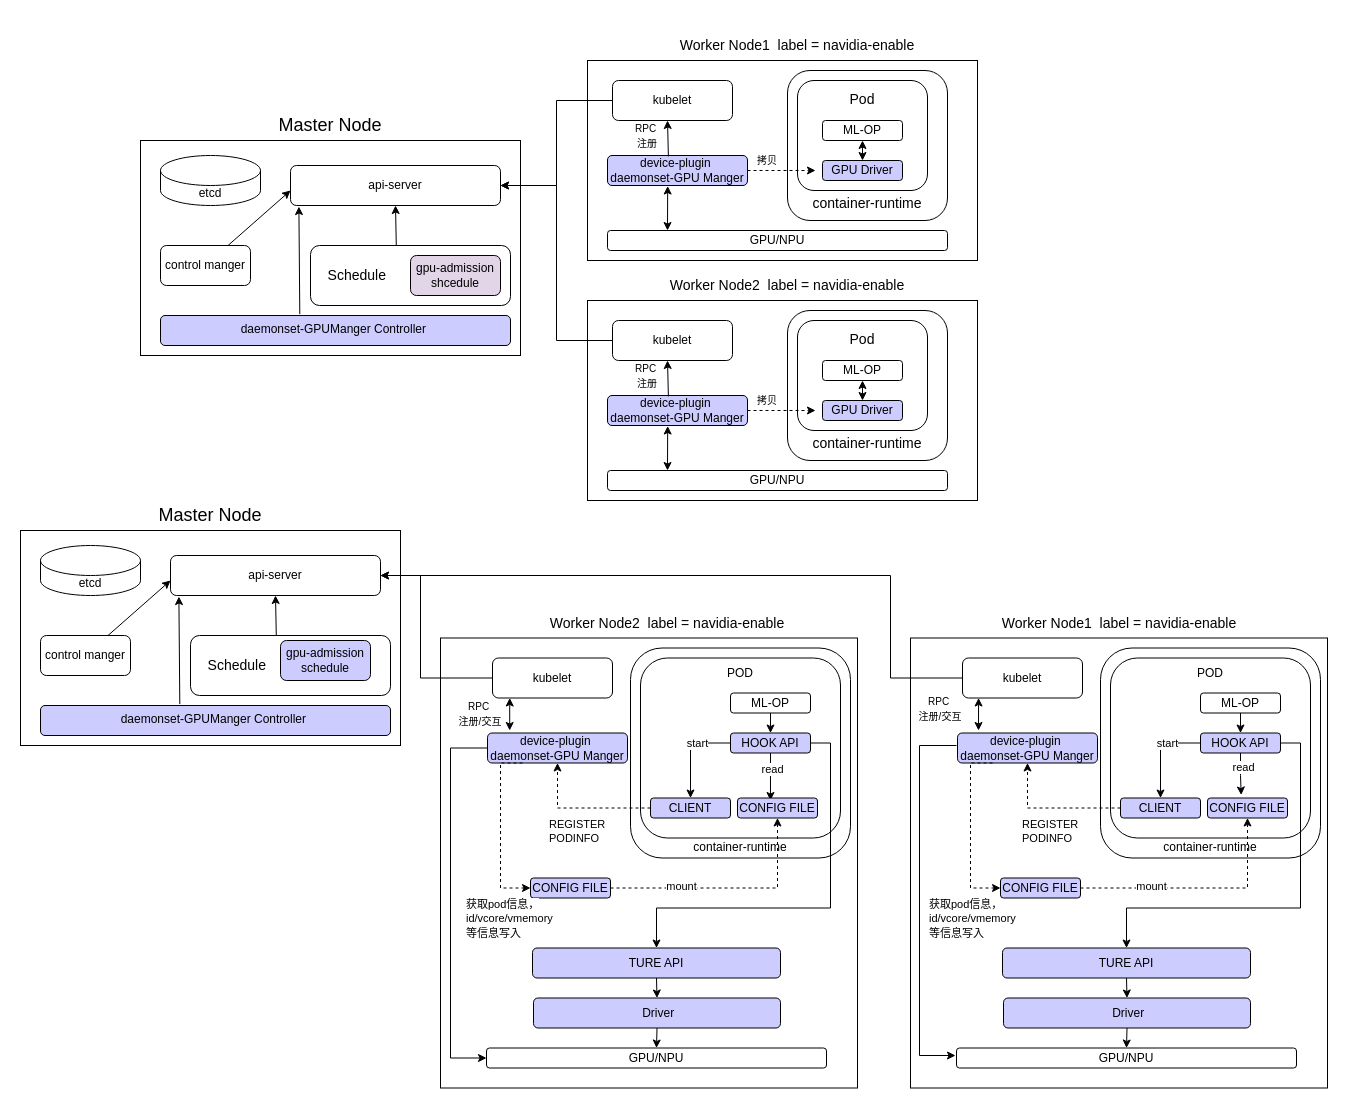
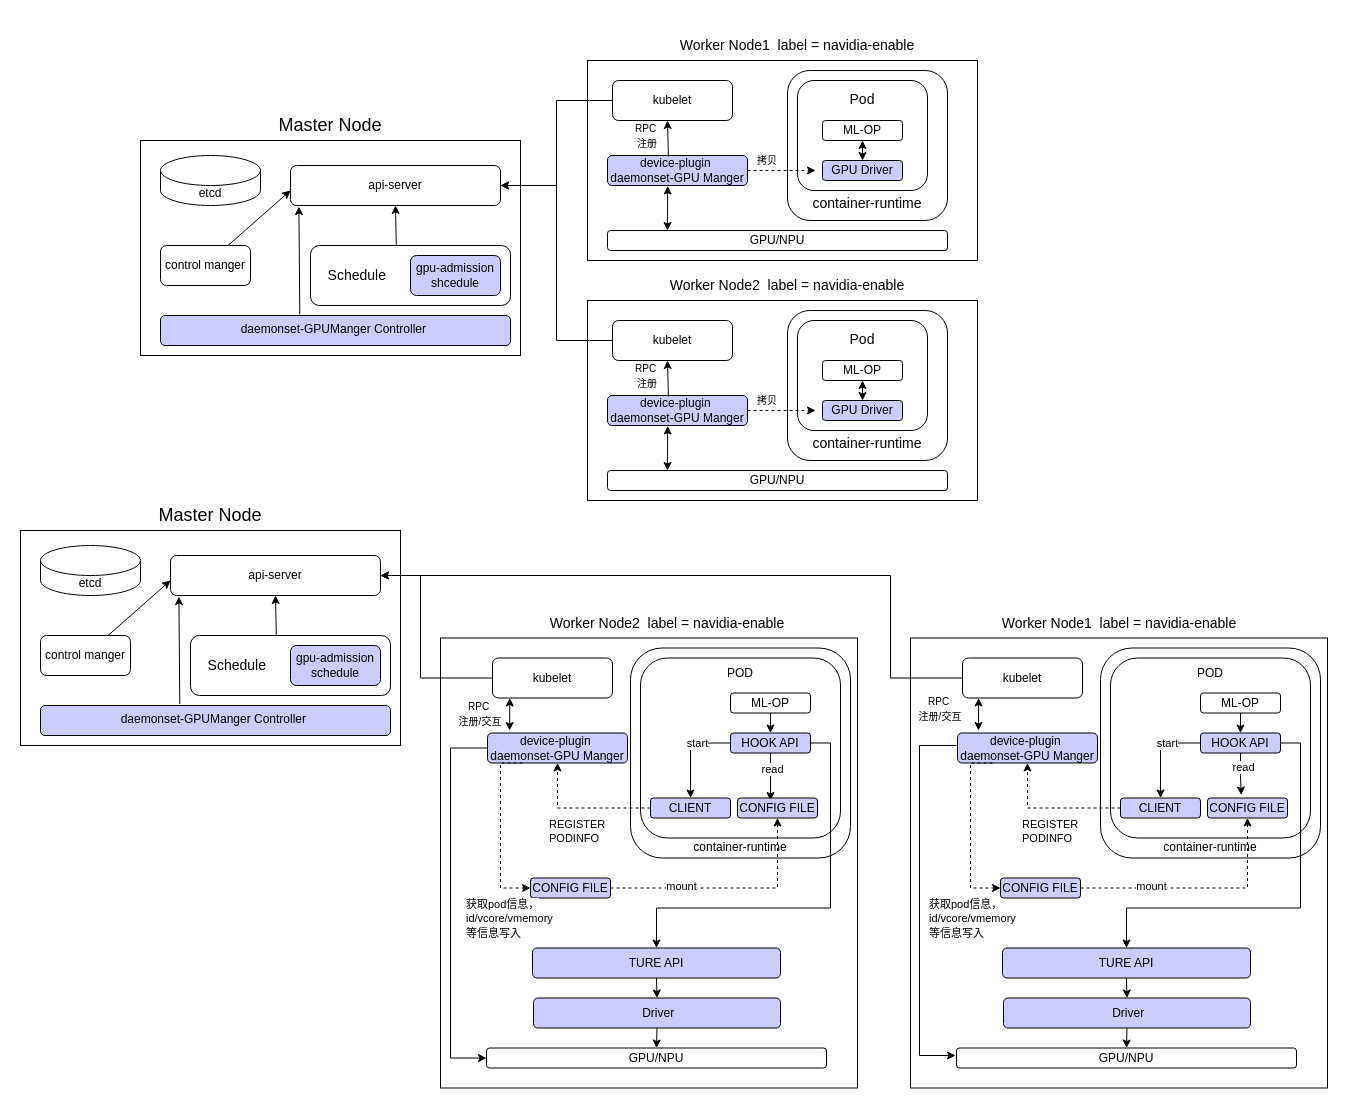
node "gpu-admission shcedule": fillcolor #e1d5e7 -> #ccccff
node "gpu-admission schedule": moved (326, 661) -> (336, 666)
